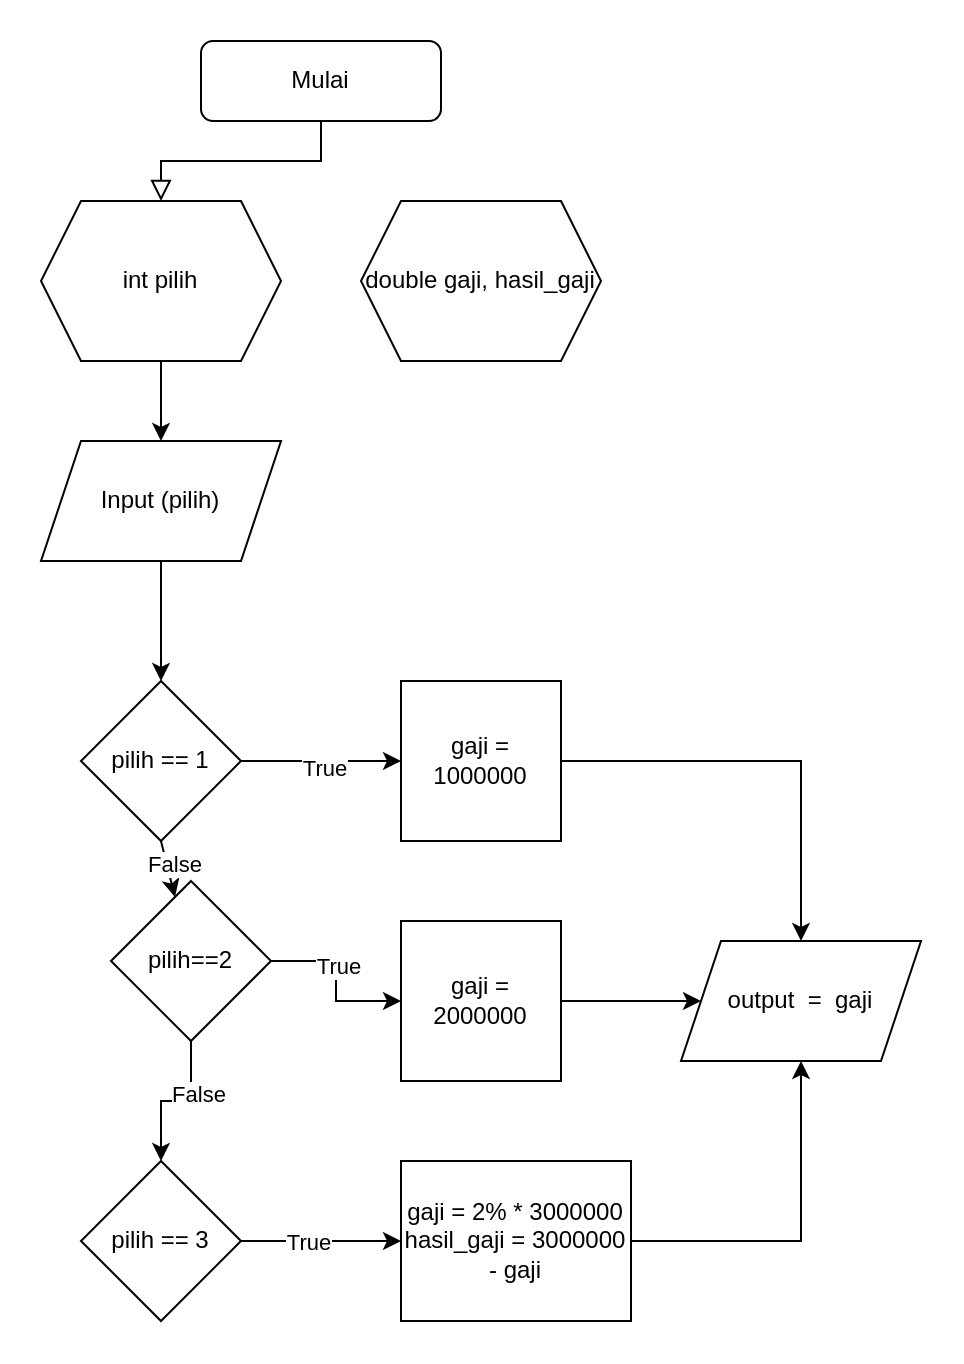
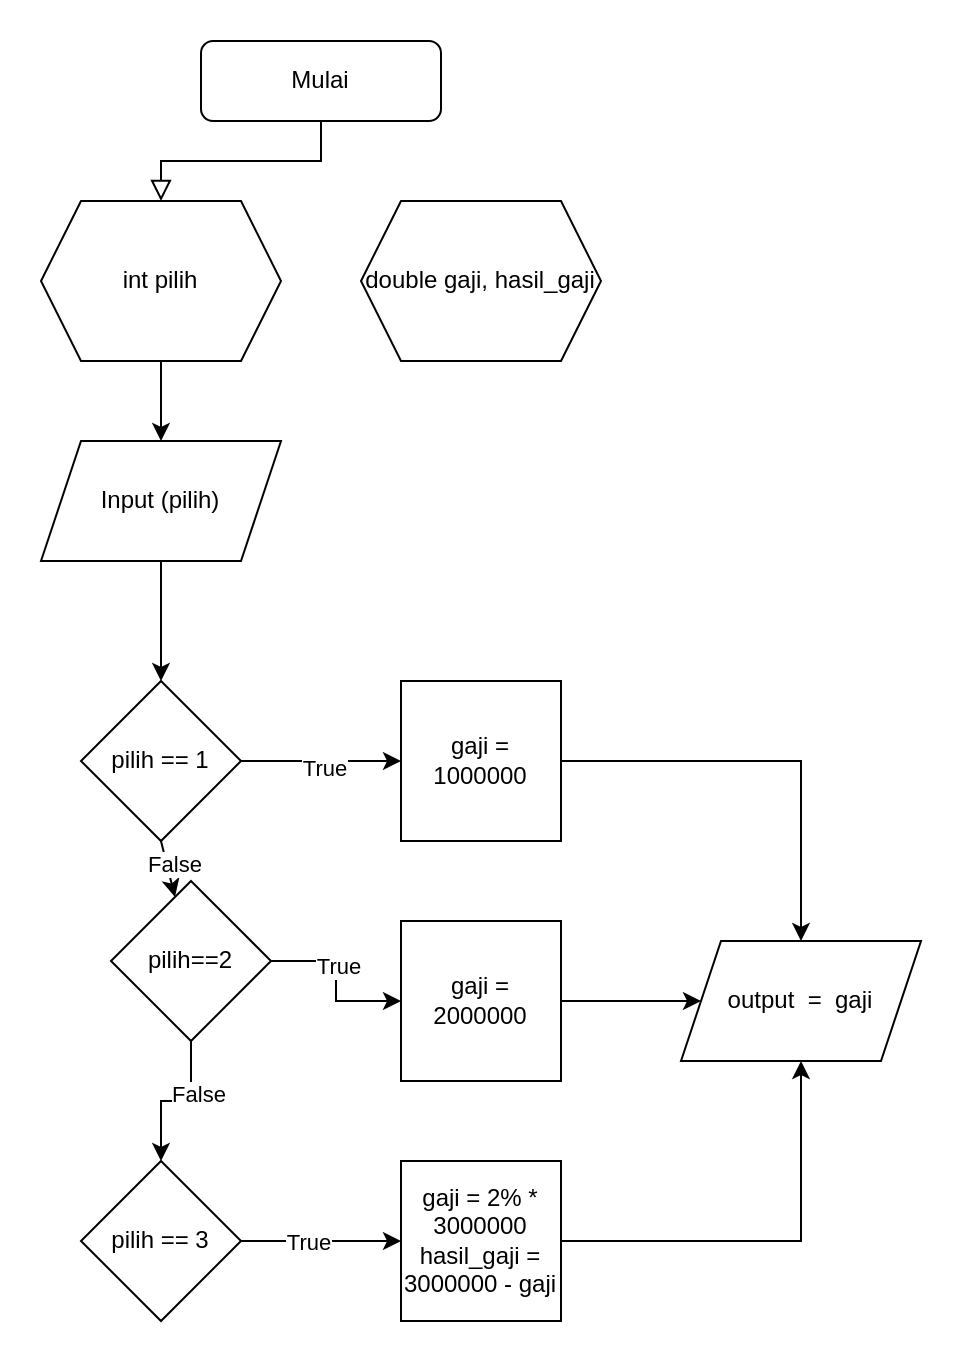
node "gaji = 2% * 3000000 hasil_gaji = 3000000 - gaji": size 230x160 -> 160x160
